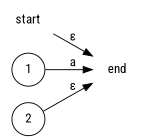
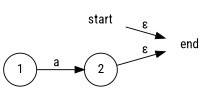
edge "1" -> "end": now "1" -> "2"
